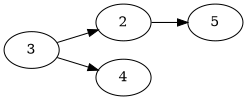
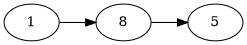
node "2": label "2" -> "8"
node "3": label "3" -> "1"
node "4": removed
